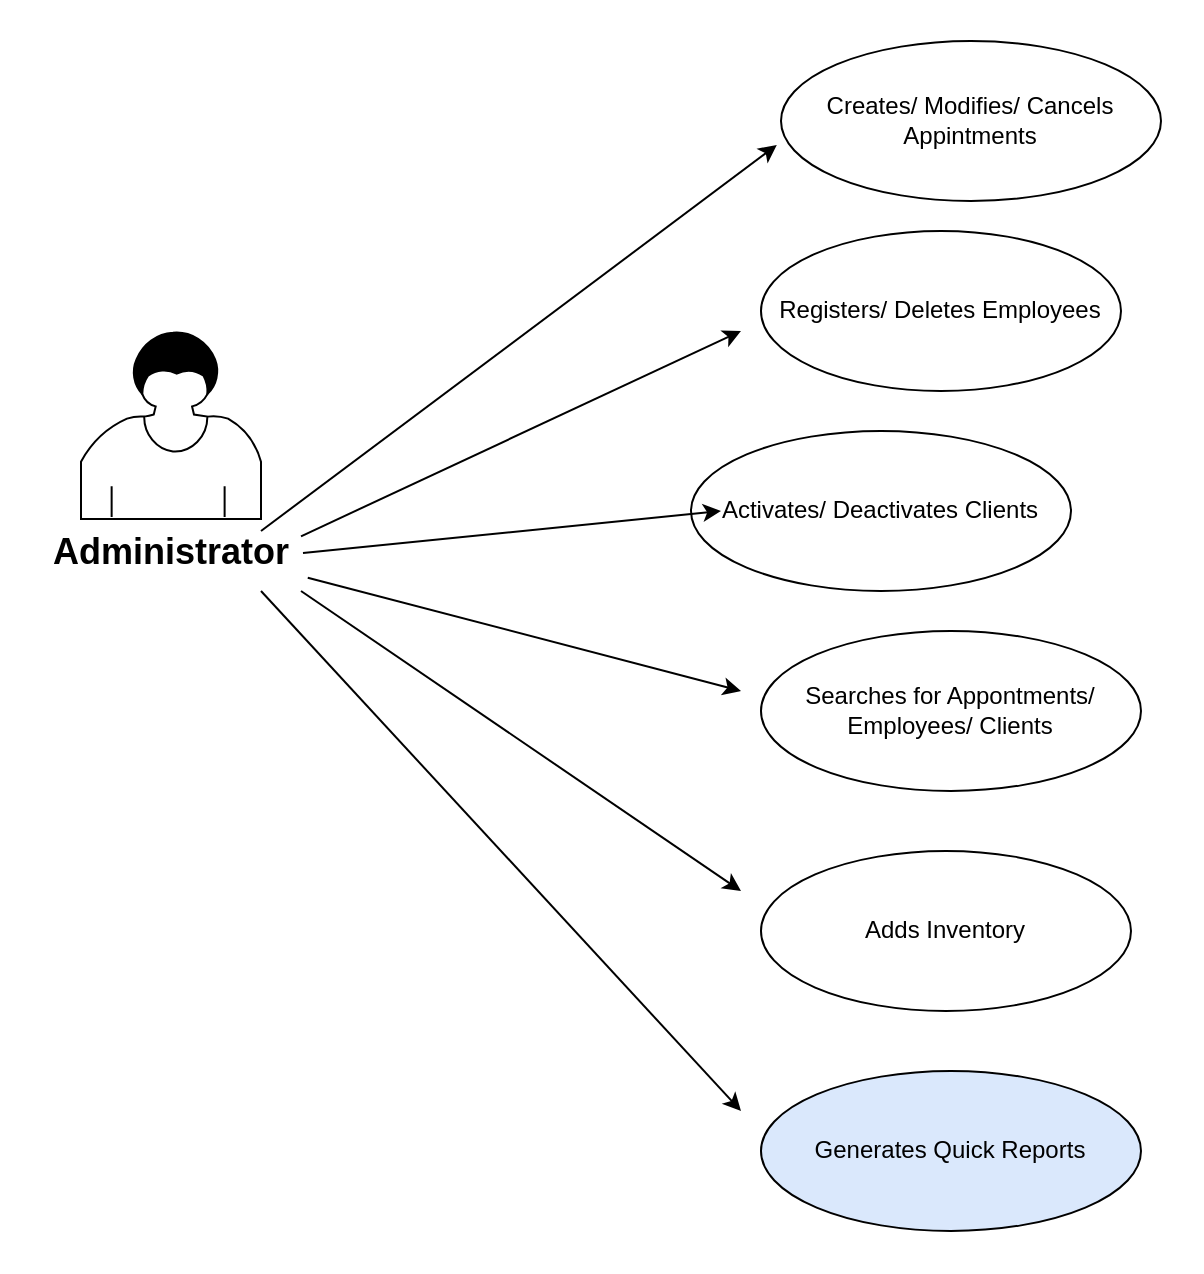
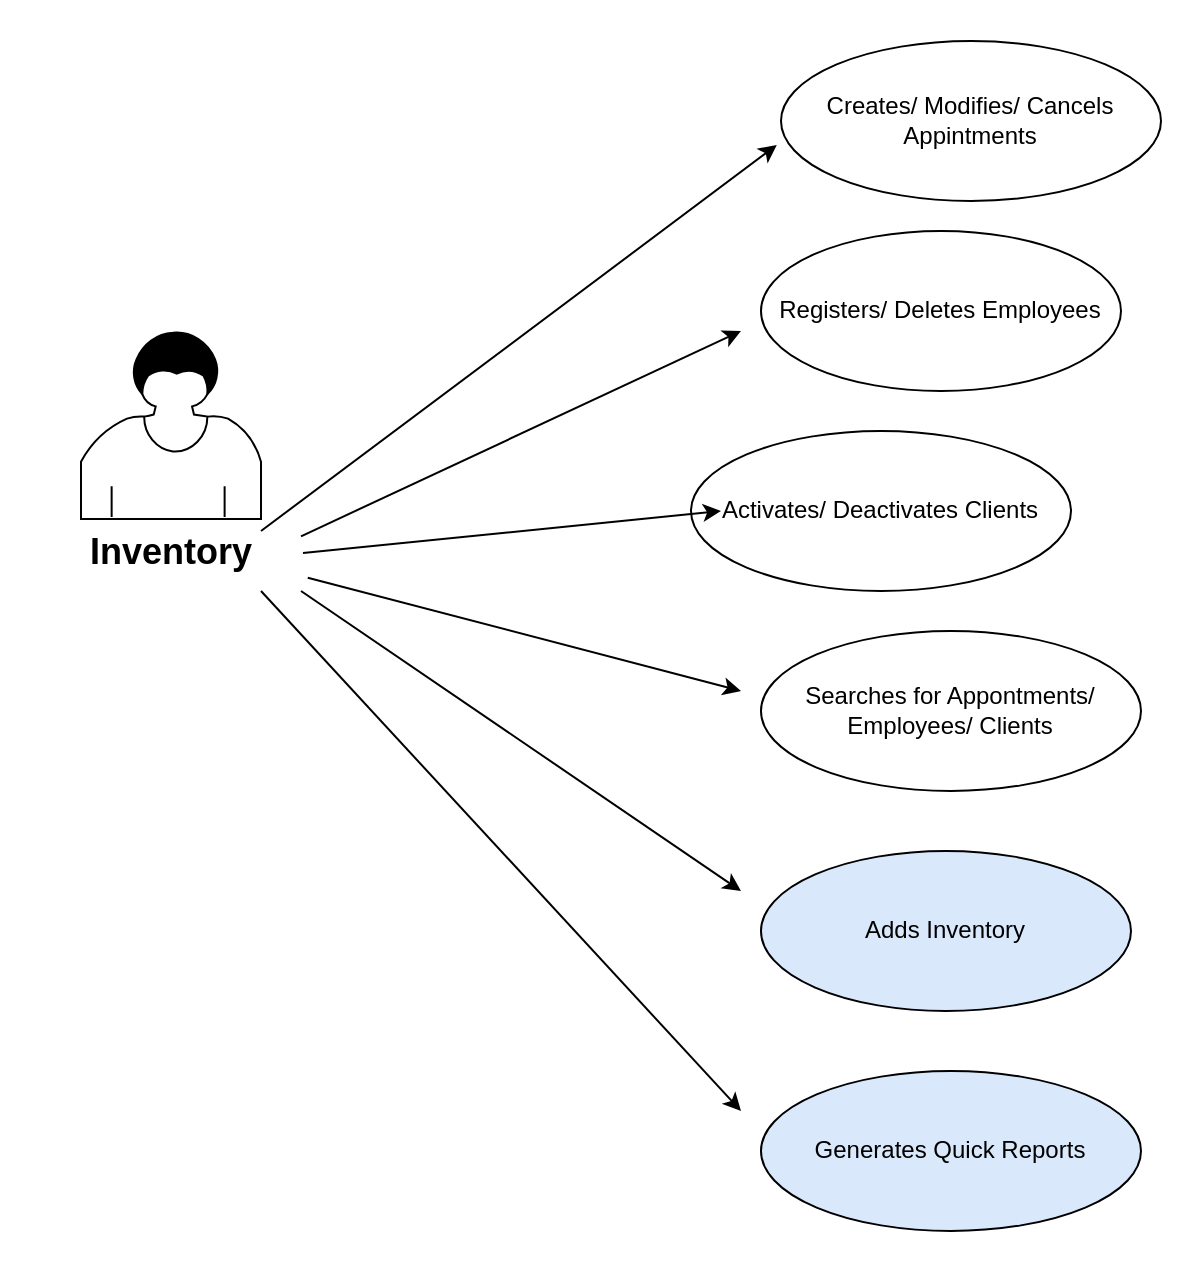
node "Administrator": label "Administrator" -> "Inventory"
node "Adds Inventory": fillcolor #ffffff -> #dae8fc
